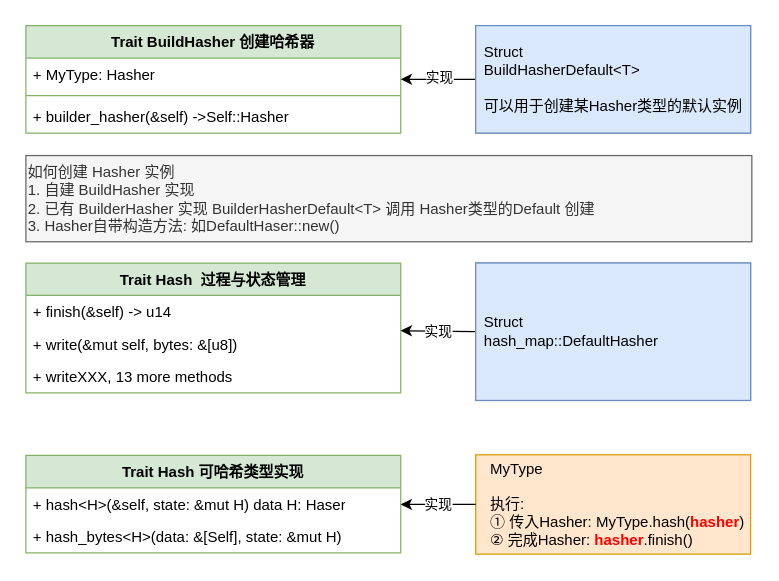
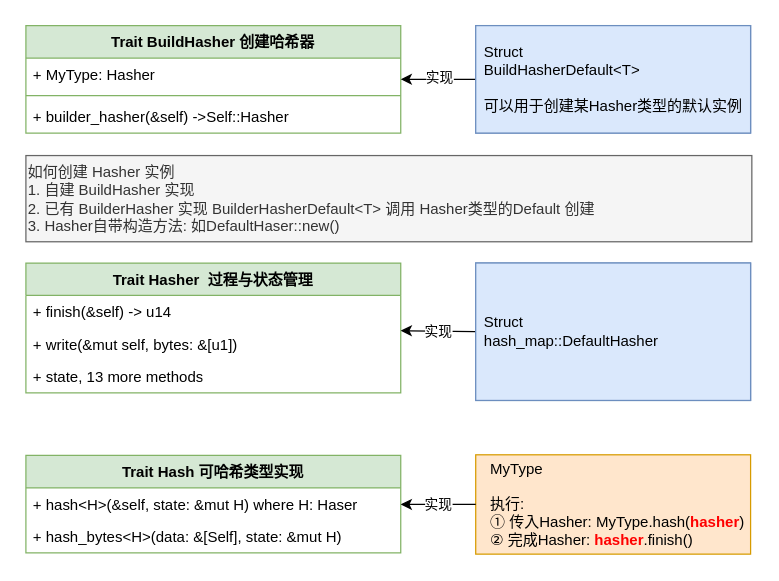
node "Trait Hash 过程与状态管理": label "Trait Hash 过程与状态管理" -> "Trait Hasher 过程与状态管理"
node "+ write(&mut self, bytes: &[u8])": label "+ write(&mut self, bytes: &[u8])" -> "+ write(&mut self, bytes: &[u1])"
node "+ writeXXX, 13 more methods": label "+ writeXXX, 13 more methods" -> "+ state, 13 more methods"
node "+ hash<H>(&self, state: &mut H) data H: Haser": label "+ hash<H>(&self, state: &mut H) data H: Haser" -> "+ hash<H>(&self, state: &mut H) where H: Haser"
